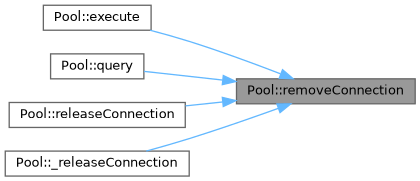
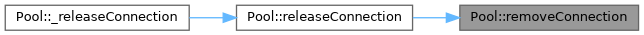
node "Pool::execute": removed
node "Pool::query": removed
edge "Pool::_releaseConnection" -> "Pool::removeConnection": now "Pool::_releaseConnection" -> "Pool::releaseConnection"
